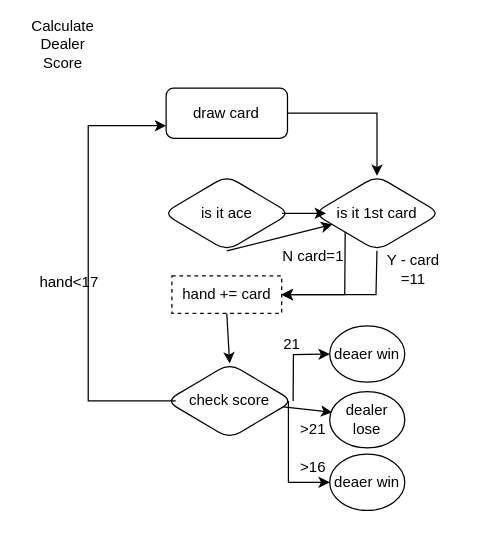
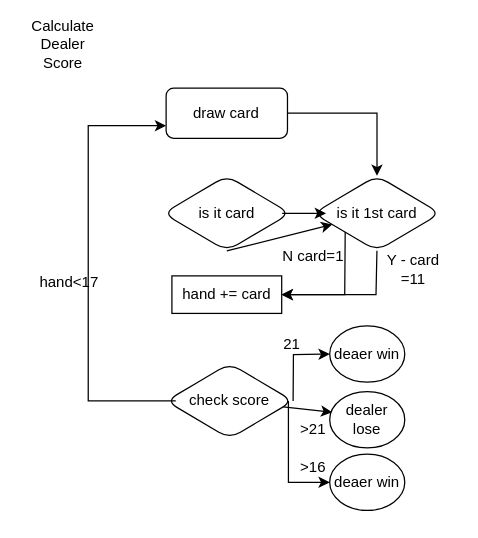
node "is it ace": label "is it ace" -> "is it card"
node "hand += card": style dashed -> solid
edge "hand += card" -> "check score": removed
